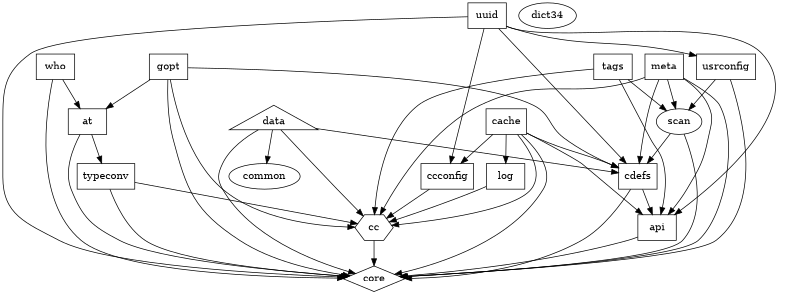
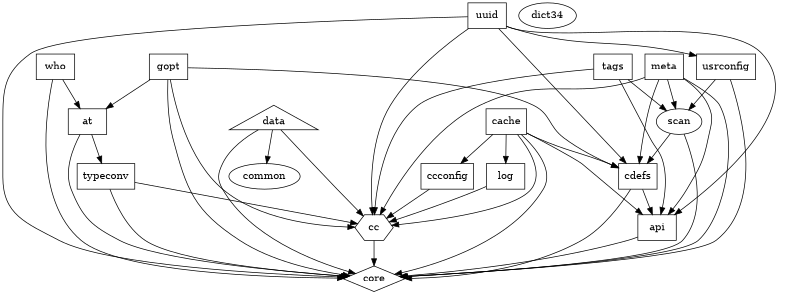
edge "uuid" -> "ccconfig": now "uuid" -> "cc"
edge "data" -> "cdefs": removed
